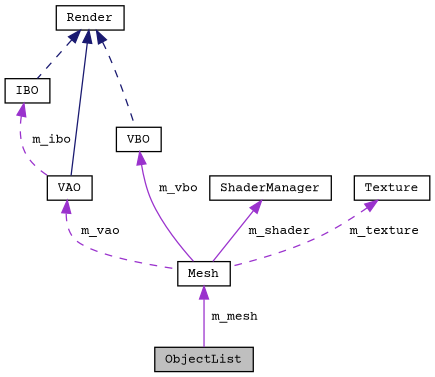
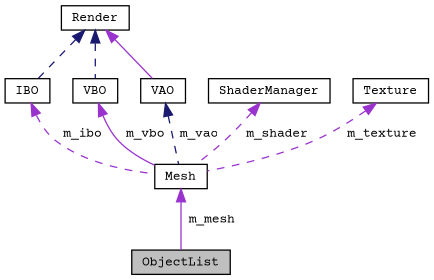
edge "VAO" -> "Render": color midnightblue -> darkorchid3
edge "VAO" -> "IBO": now "Mesh" -> "IBO"
edge "Mesh" -> "ShaderManager": style solid -> dashed
edge "Mesh" -> "VAO": color darkorchid3 -> midnightblue
